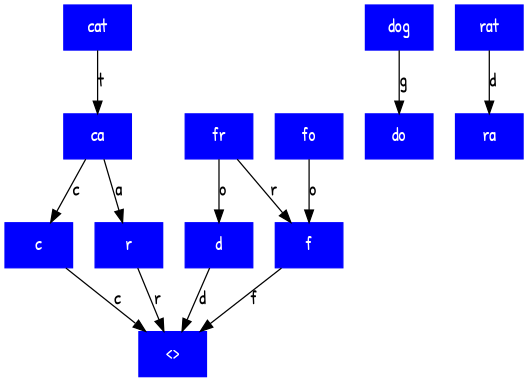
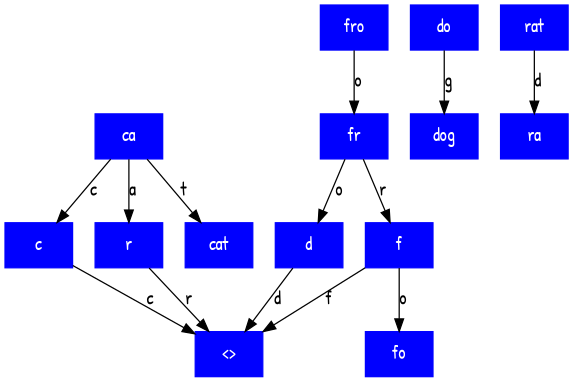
node "fro": added
edge "cat" -> "ca": reversed
edge "dog" -> "do": reversed
edge "fo" -> "f": reversed
